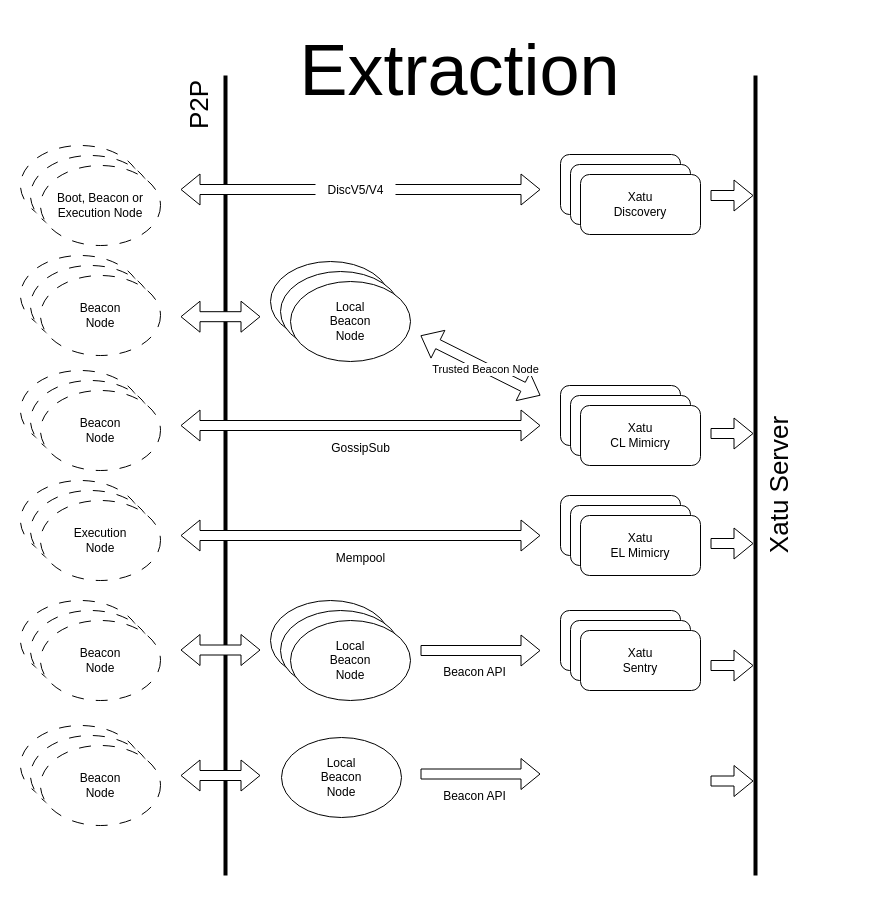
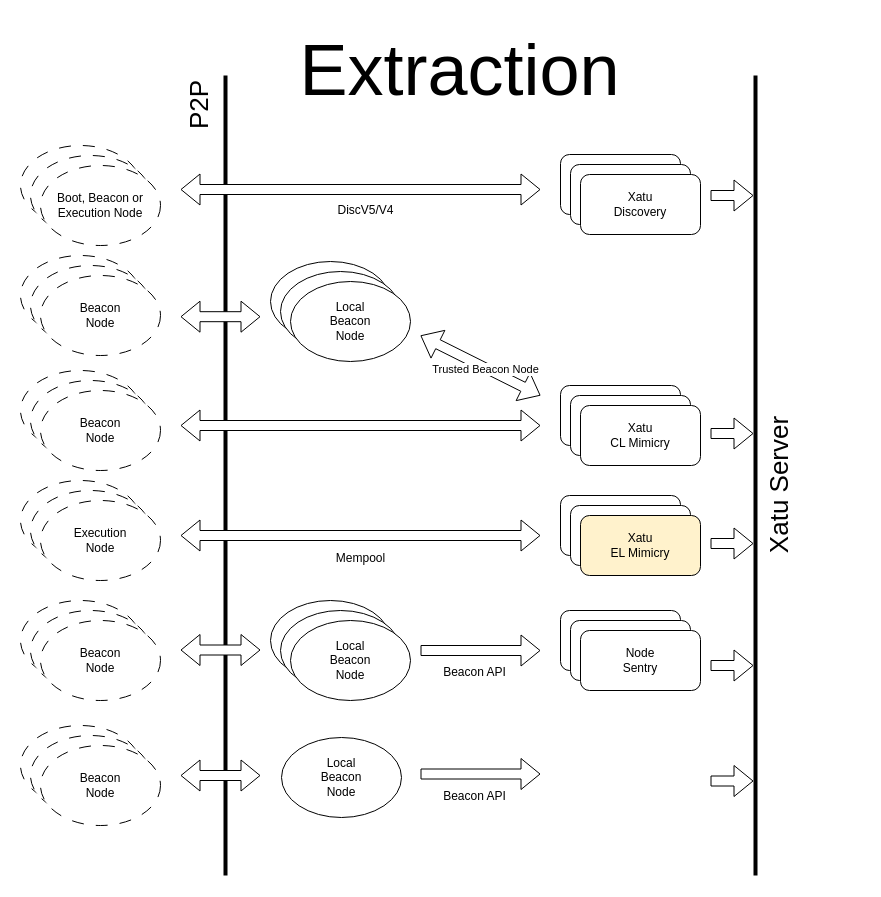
node "DiscV5/V4": moved (356, 191) -> (366, 211)
node "GossipSub": removed
node "Xatu EL Mimicry": fillcolor #ffffff -> #fff2cc
node "Xatu Sentry": label "Xatu Sentry" -> "Node Sentry"
